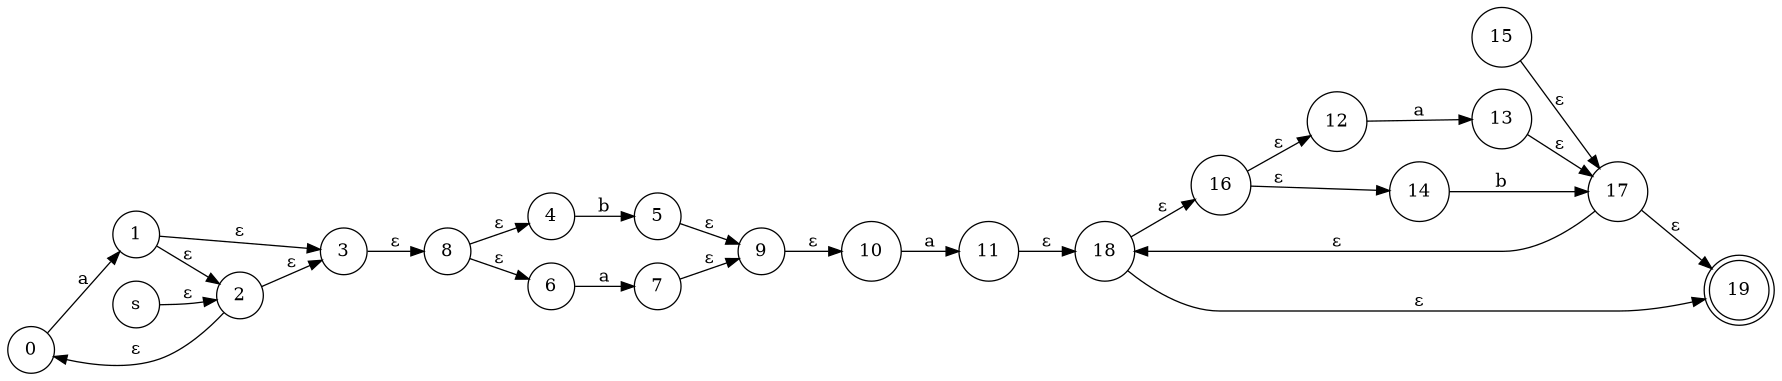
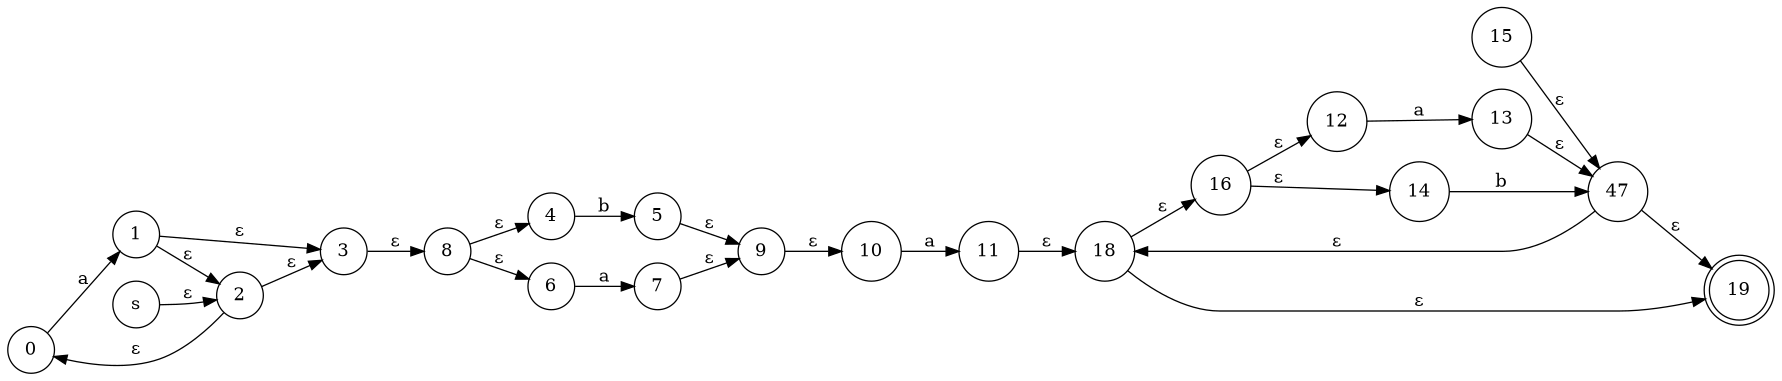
node "17": label "17" -> "47"
